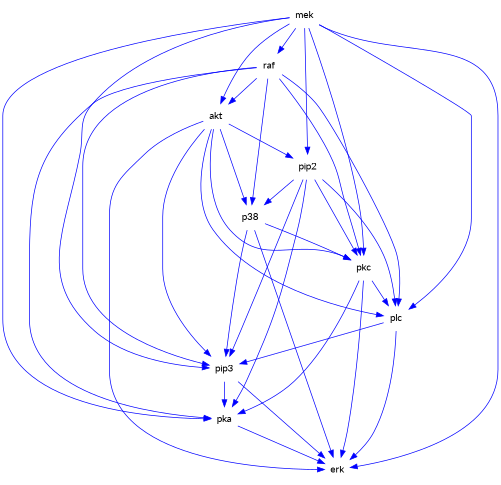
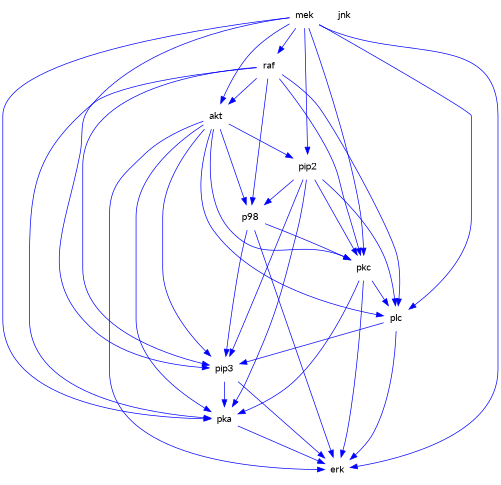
node "jnk": added
node "p38": label "p38" -> "p98"
edge "akt" -> "pka": added
